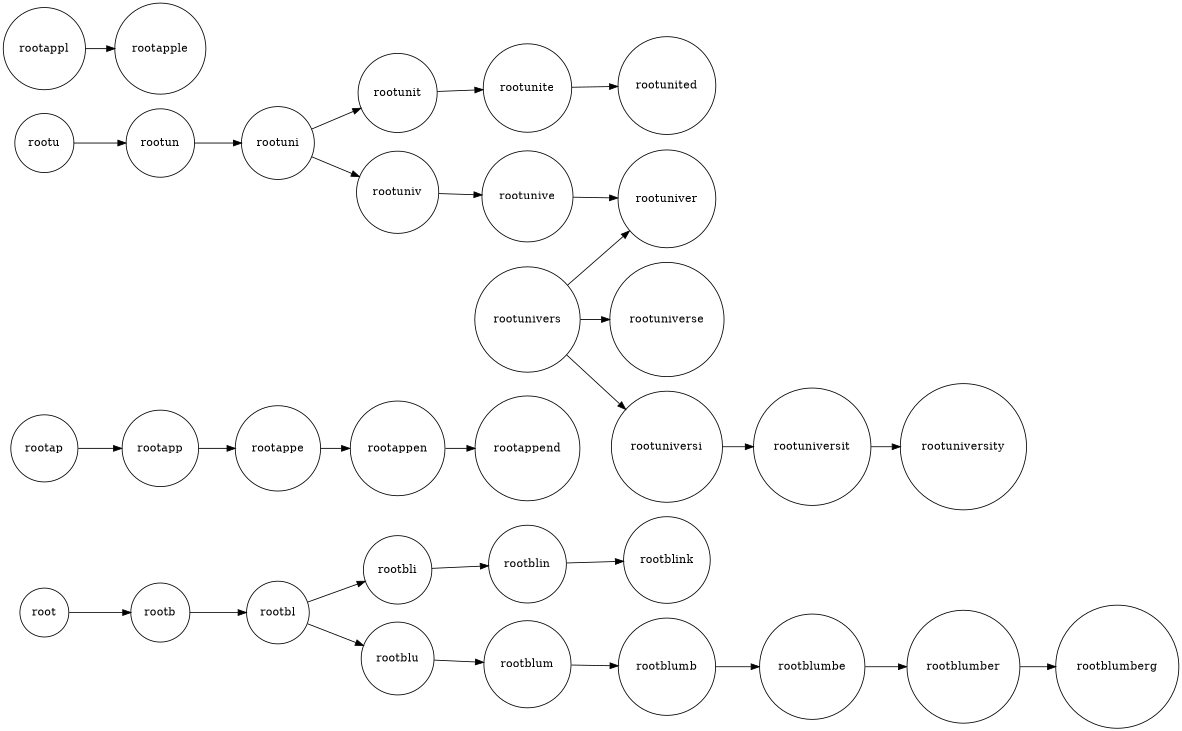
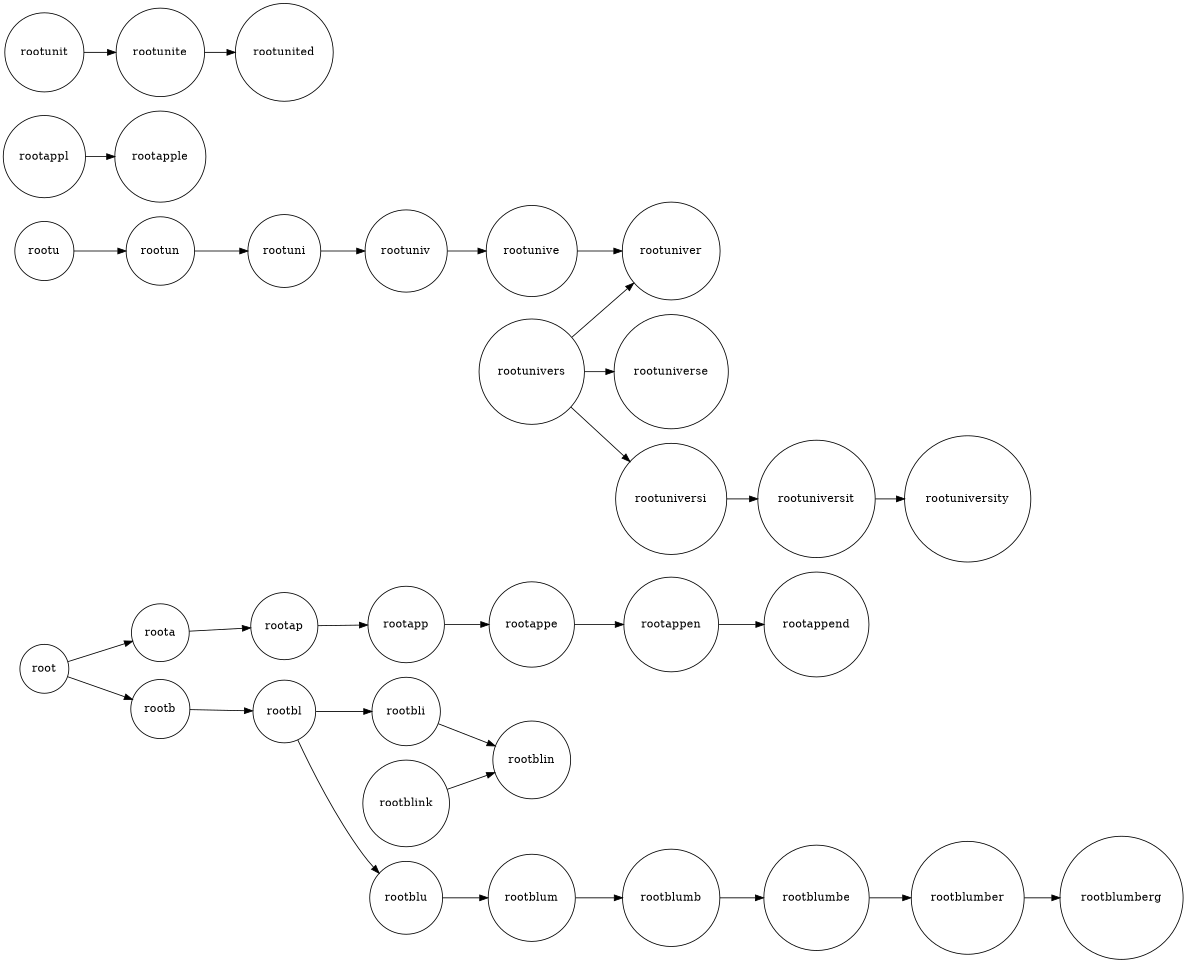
edge "rootuni" -> "rootunit": removed
edge "rootblin" -> "rootblink": reversed
node "roota": added
